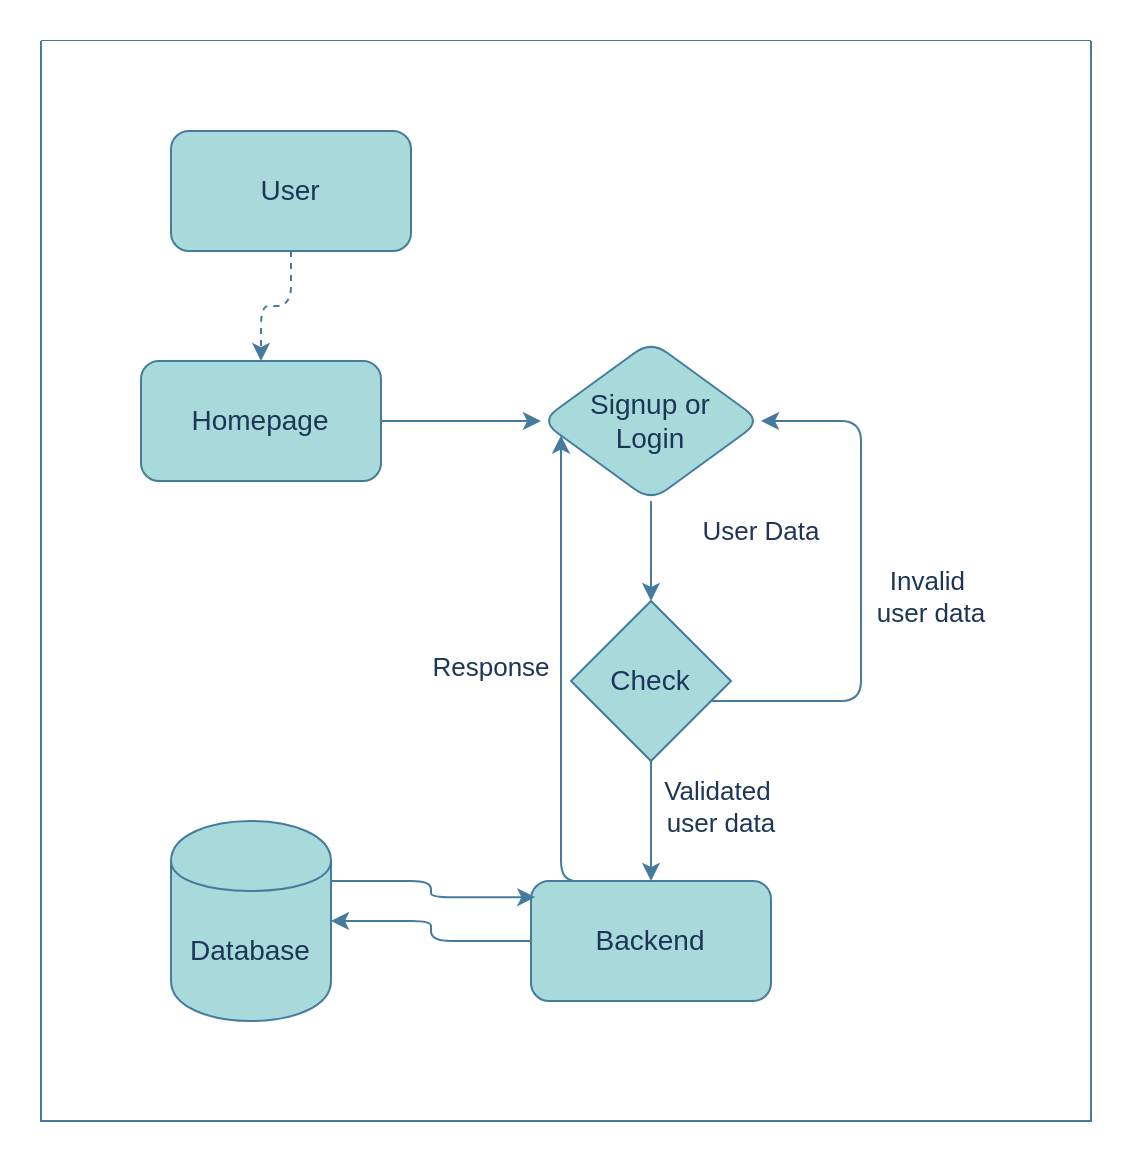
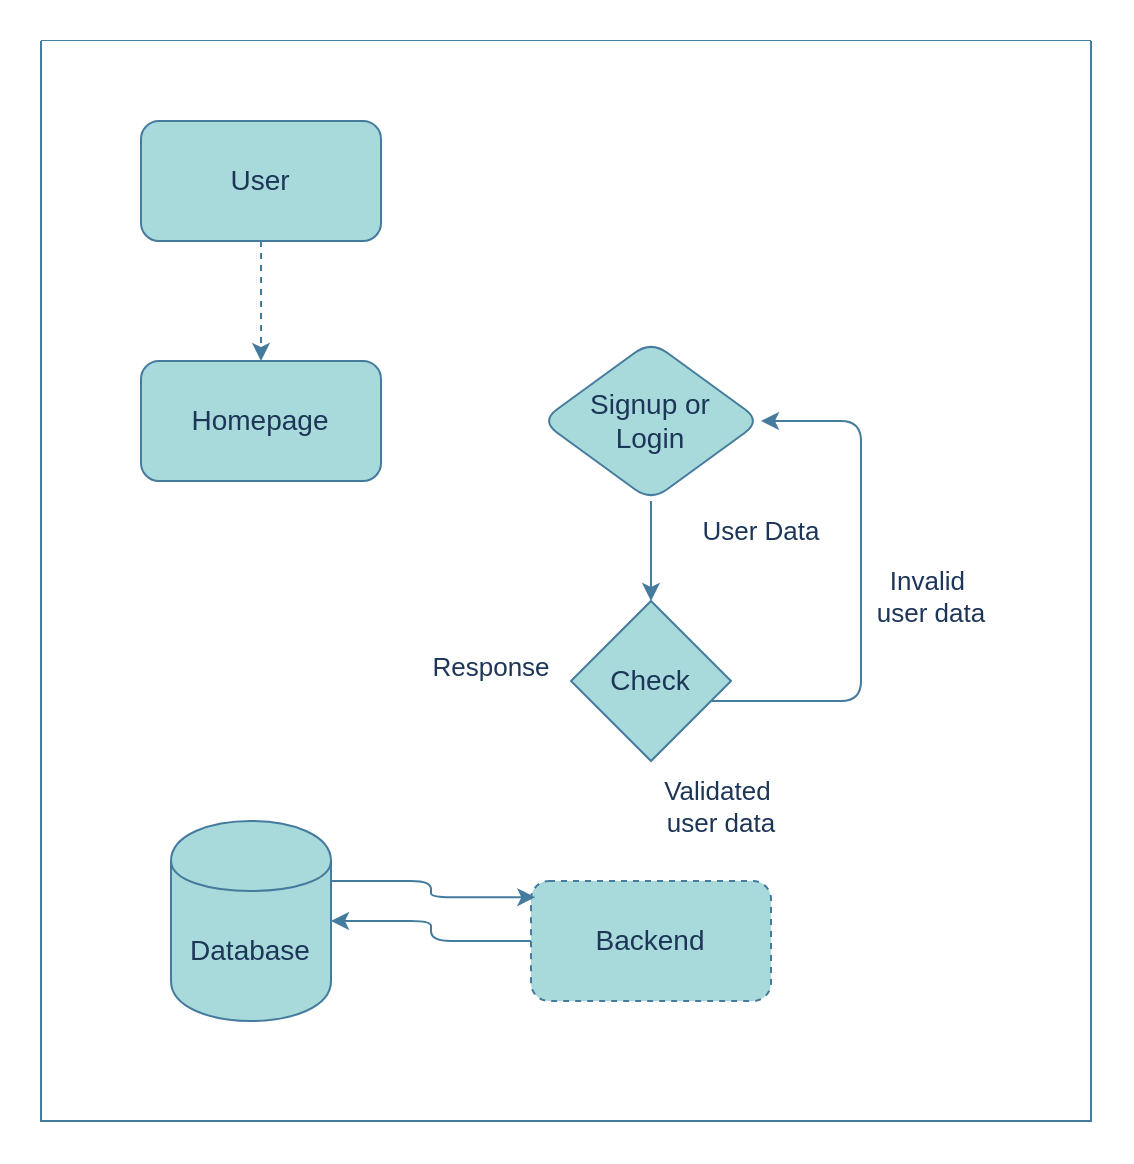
node "User": moved (291, 191) -> (261, 181)
edge "Homepage" -> "Signup or Login": removed
edge "Backend" -> "Signup or Login": removed
edge "Check" -> "Backend": removed
node "Backend": style solid -> dashed
